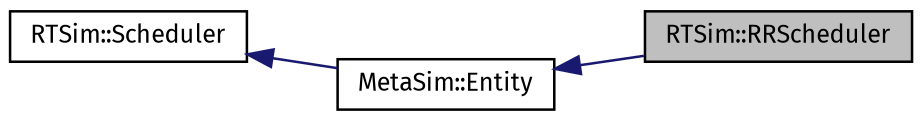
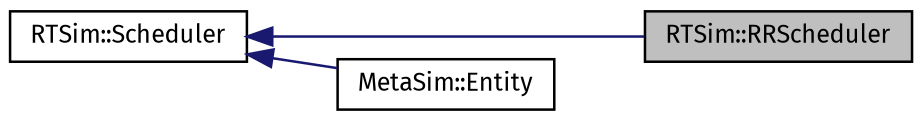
edge "RTSim::RRScheduler" -> "MetaSim::Entity": now "RTSim::RRScheduler" -> "RTSim::Scheduler"
